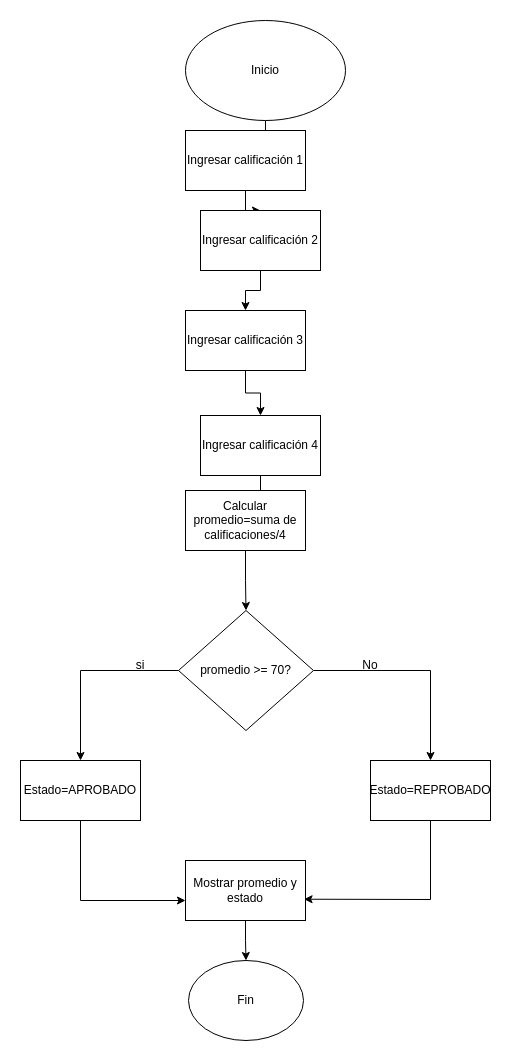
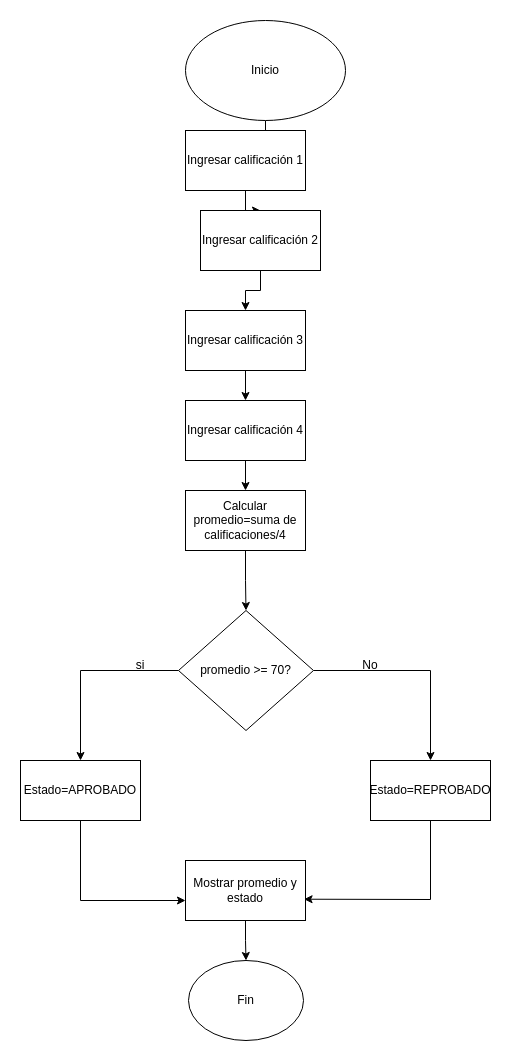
node "Ingresar calificación 4": moved (261, 446) -> (246, 431)
